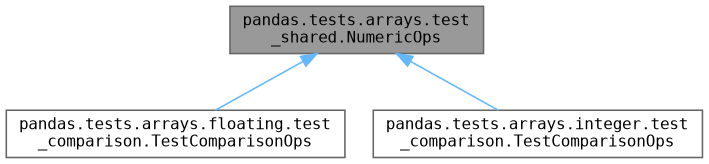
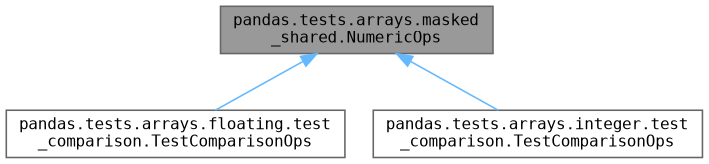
node "pandas.tests.arrays.test _shared.NumericOps": label "pandas.tests.arrays.test _shared.NumericOps" -> "pandas.tests.arrays.masked _shared.NumericOps"
